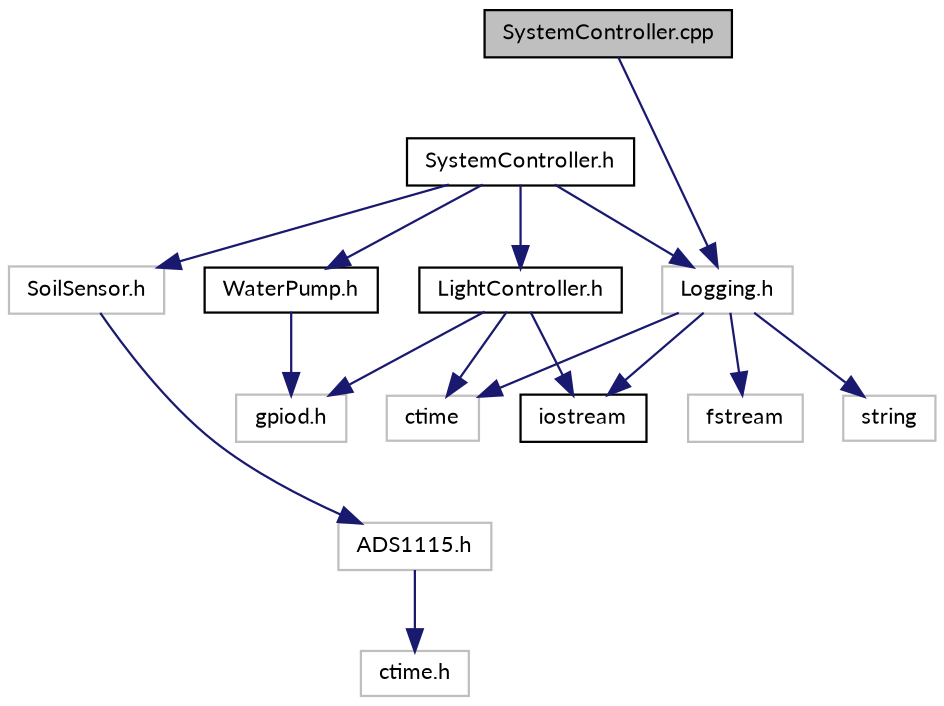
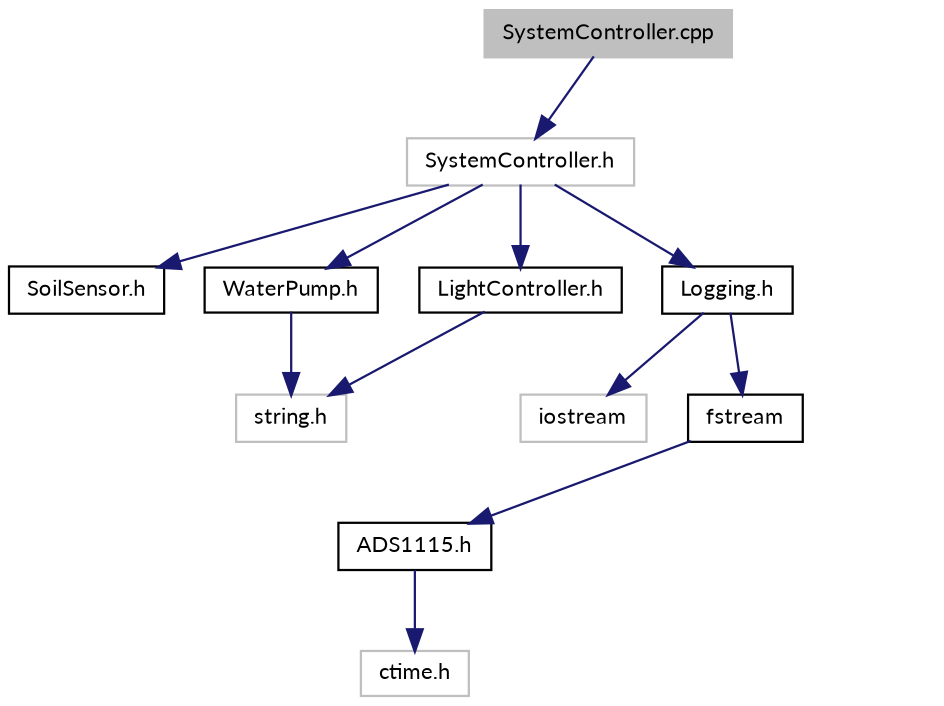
node "SystemController.cpp": color black -> grey75
edge "SystemController.cpp" -> "Logging.h": now "SystemController.cpp" -> "SystemController.h"
node "SystemController.h": color black -> grey75
node "SoilSensor.h": color grey75 -> black
node "Logging.h": color grey75 -> black
edge "LightController.h" -> "iostream": removed
node "gpiod.h": label "gpiod.h" -> "string.h"
node "ctime": removed
node "iostream": color black -> grey75
node "fstream": color grey75 -> black
node "string": removed
edge "SoilSensor.h" -> "ADS1115.h": now "fstream" -> "ADS1115.h"
node "ADS1115.h": color grey75 -> black
